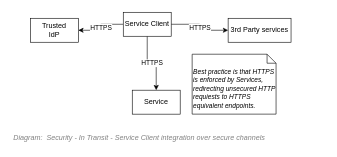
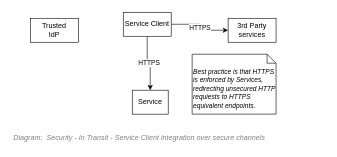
edge "Service Client" -> "Trusted IdP": removed, label "HTTPS"
node "3rd Party services": size 63x24 -> 48x24
node "Service": size 48x24 -> 36x24
